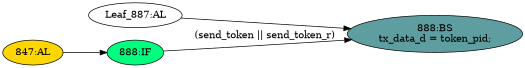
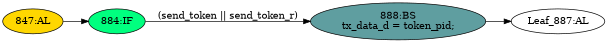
edge "Leaf_887:AL" -> "888:BS tx_data_d = token_pid;": reversed
node "888:IF": label "888:IF" -> "884:IF"
